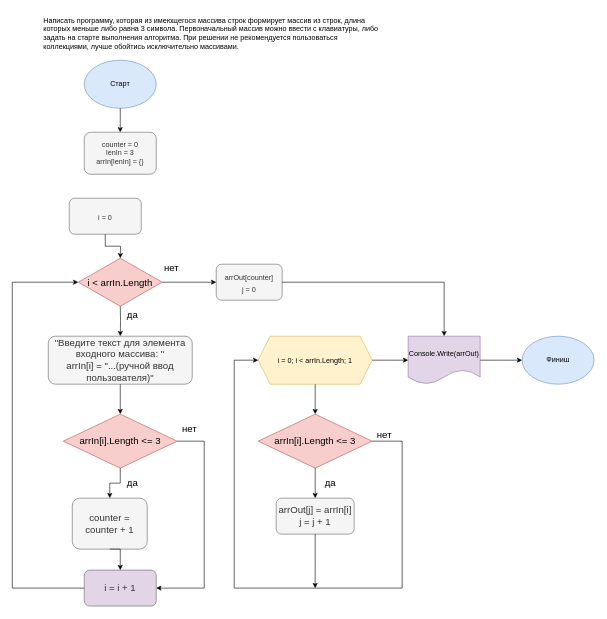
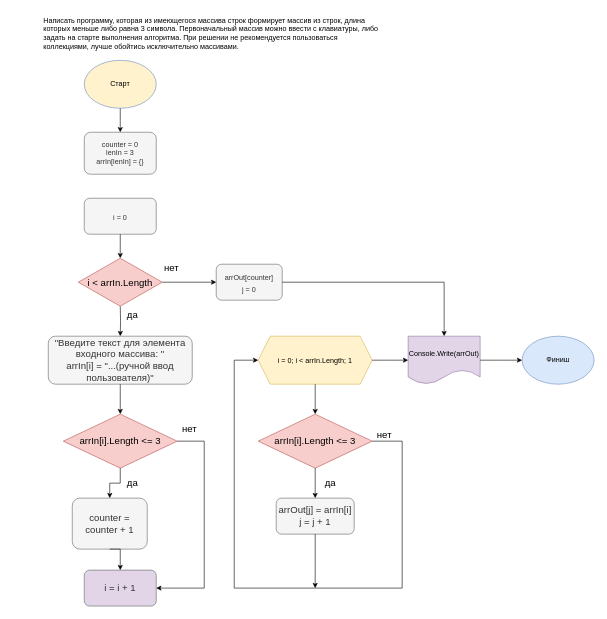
node "Старт": fillcolor #dae8fc -> #fff2cc
node "i = 0": moved (105, 216) -> (120, 216)
edge "i = i + 1" -> "i < arrIn.Length": removed
